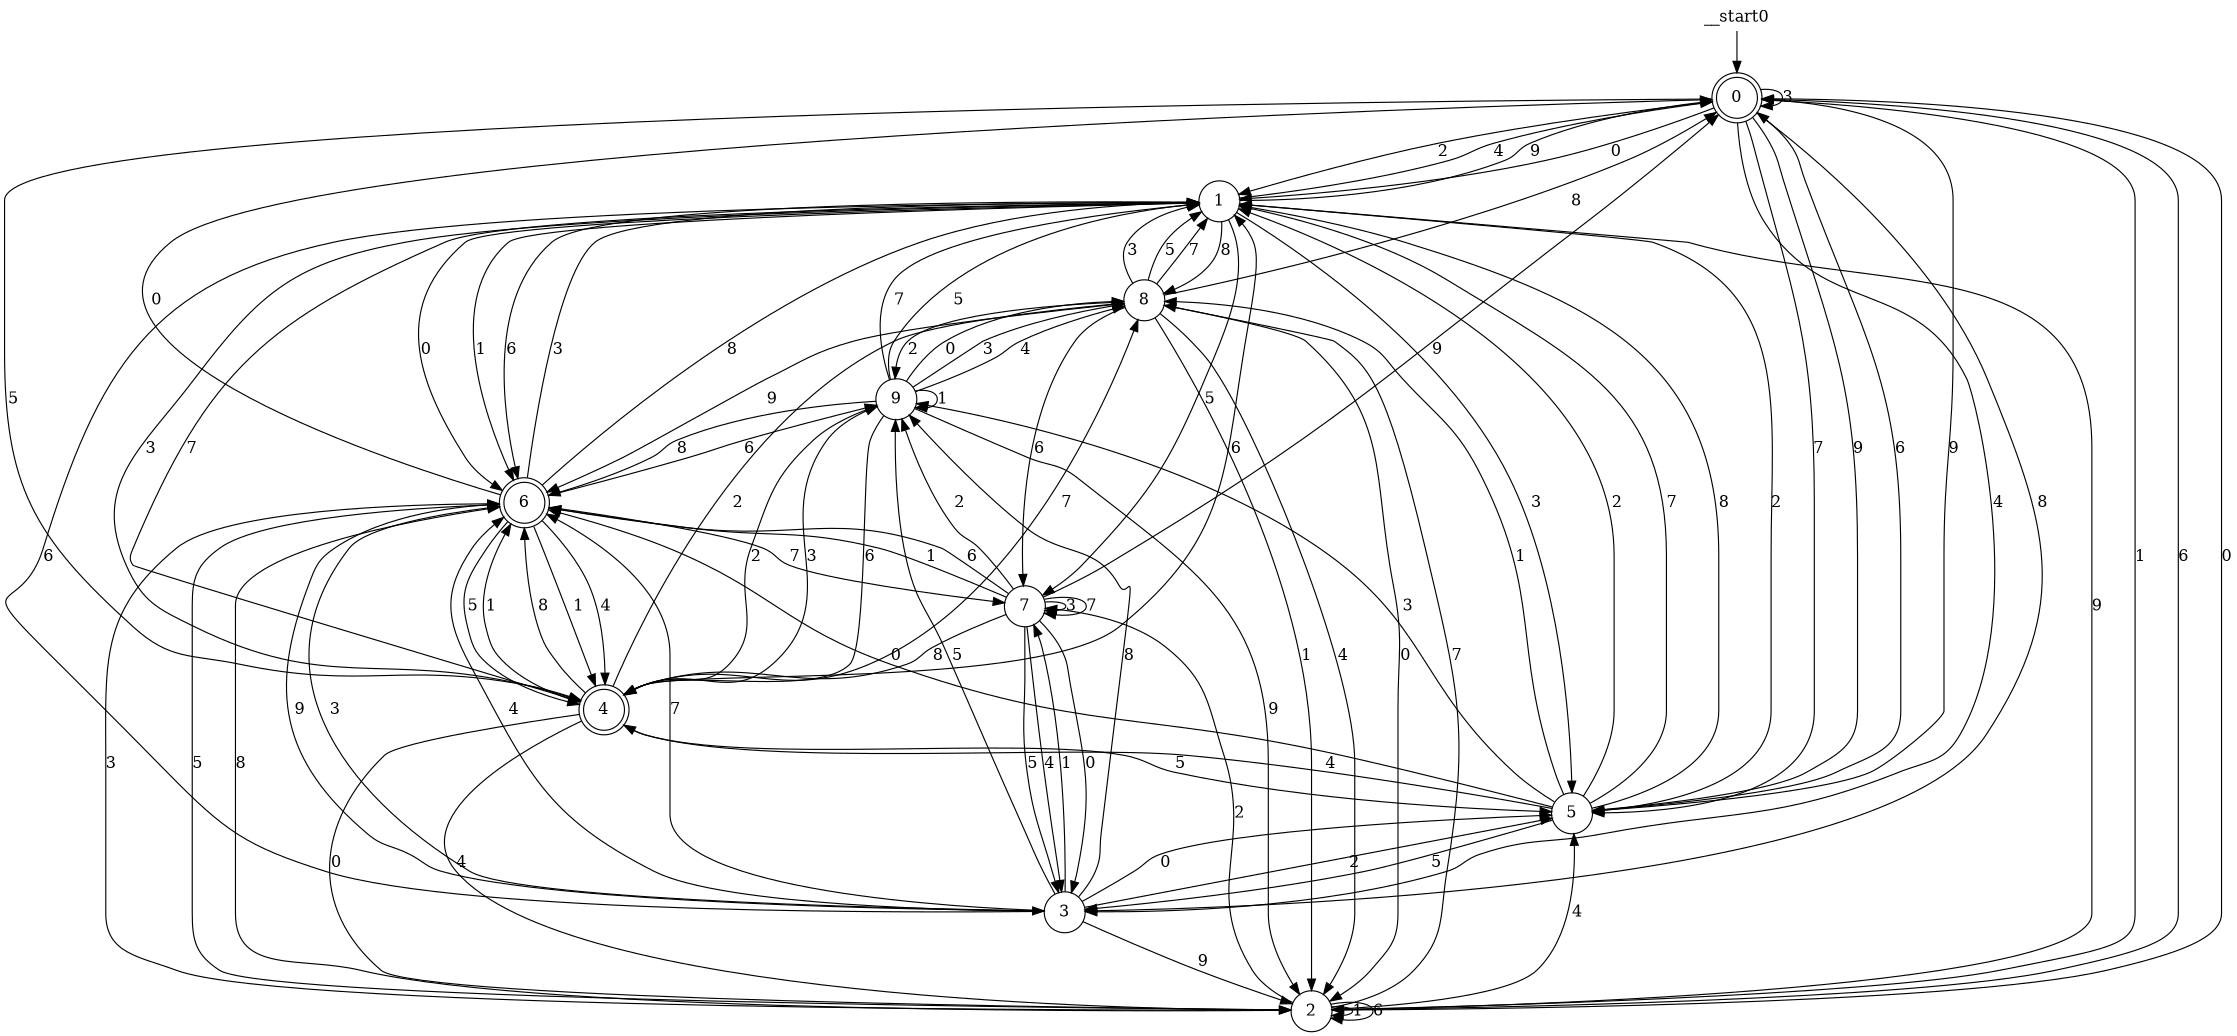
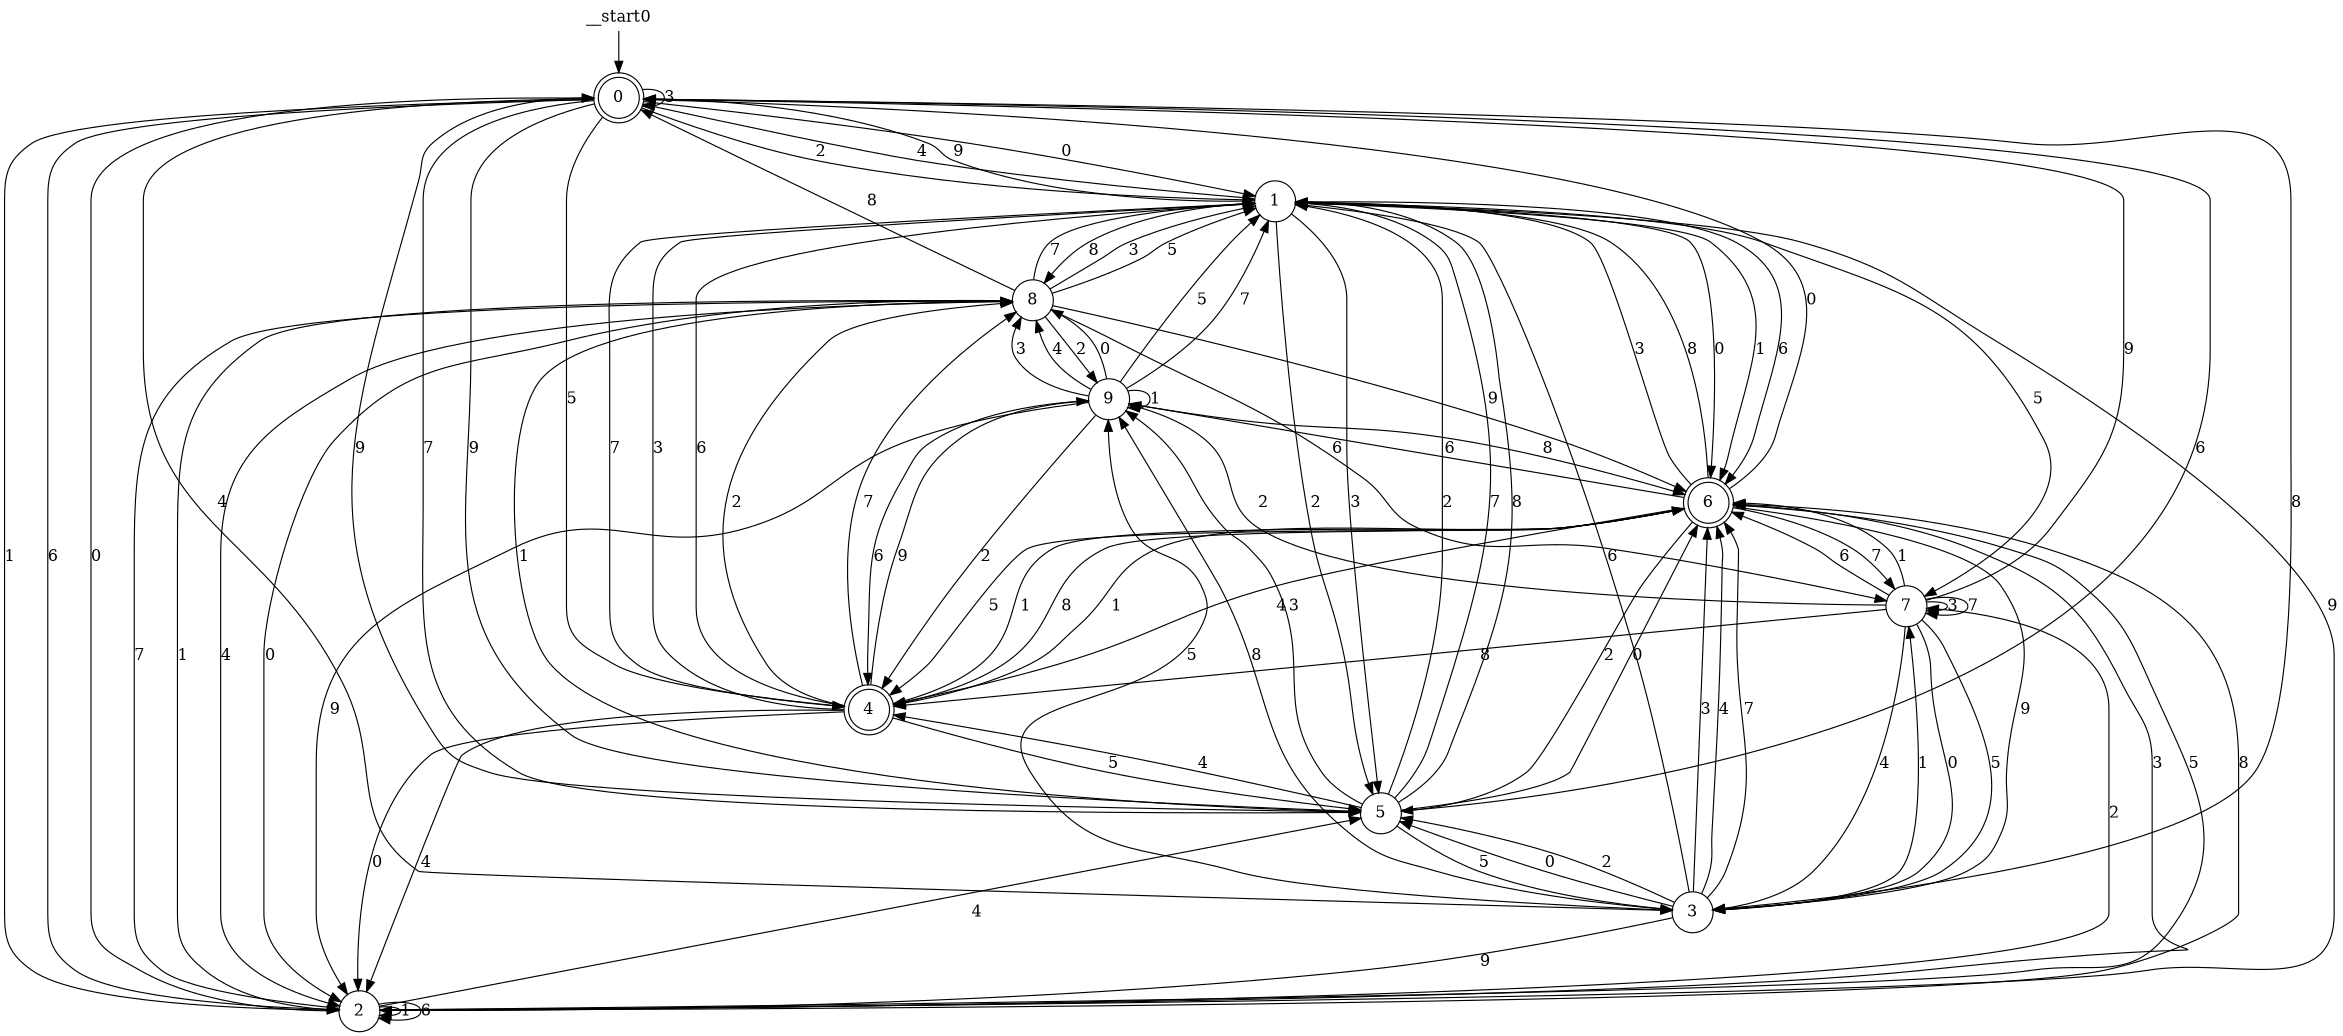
edge "4" -> "9": label "3" -> "9"
edge "6" -> "5": added, label "2"
